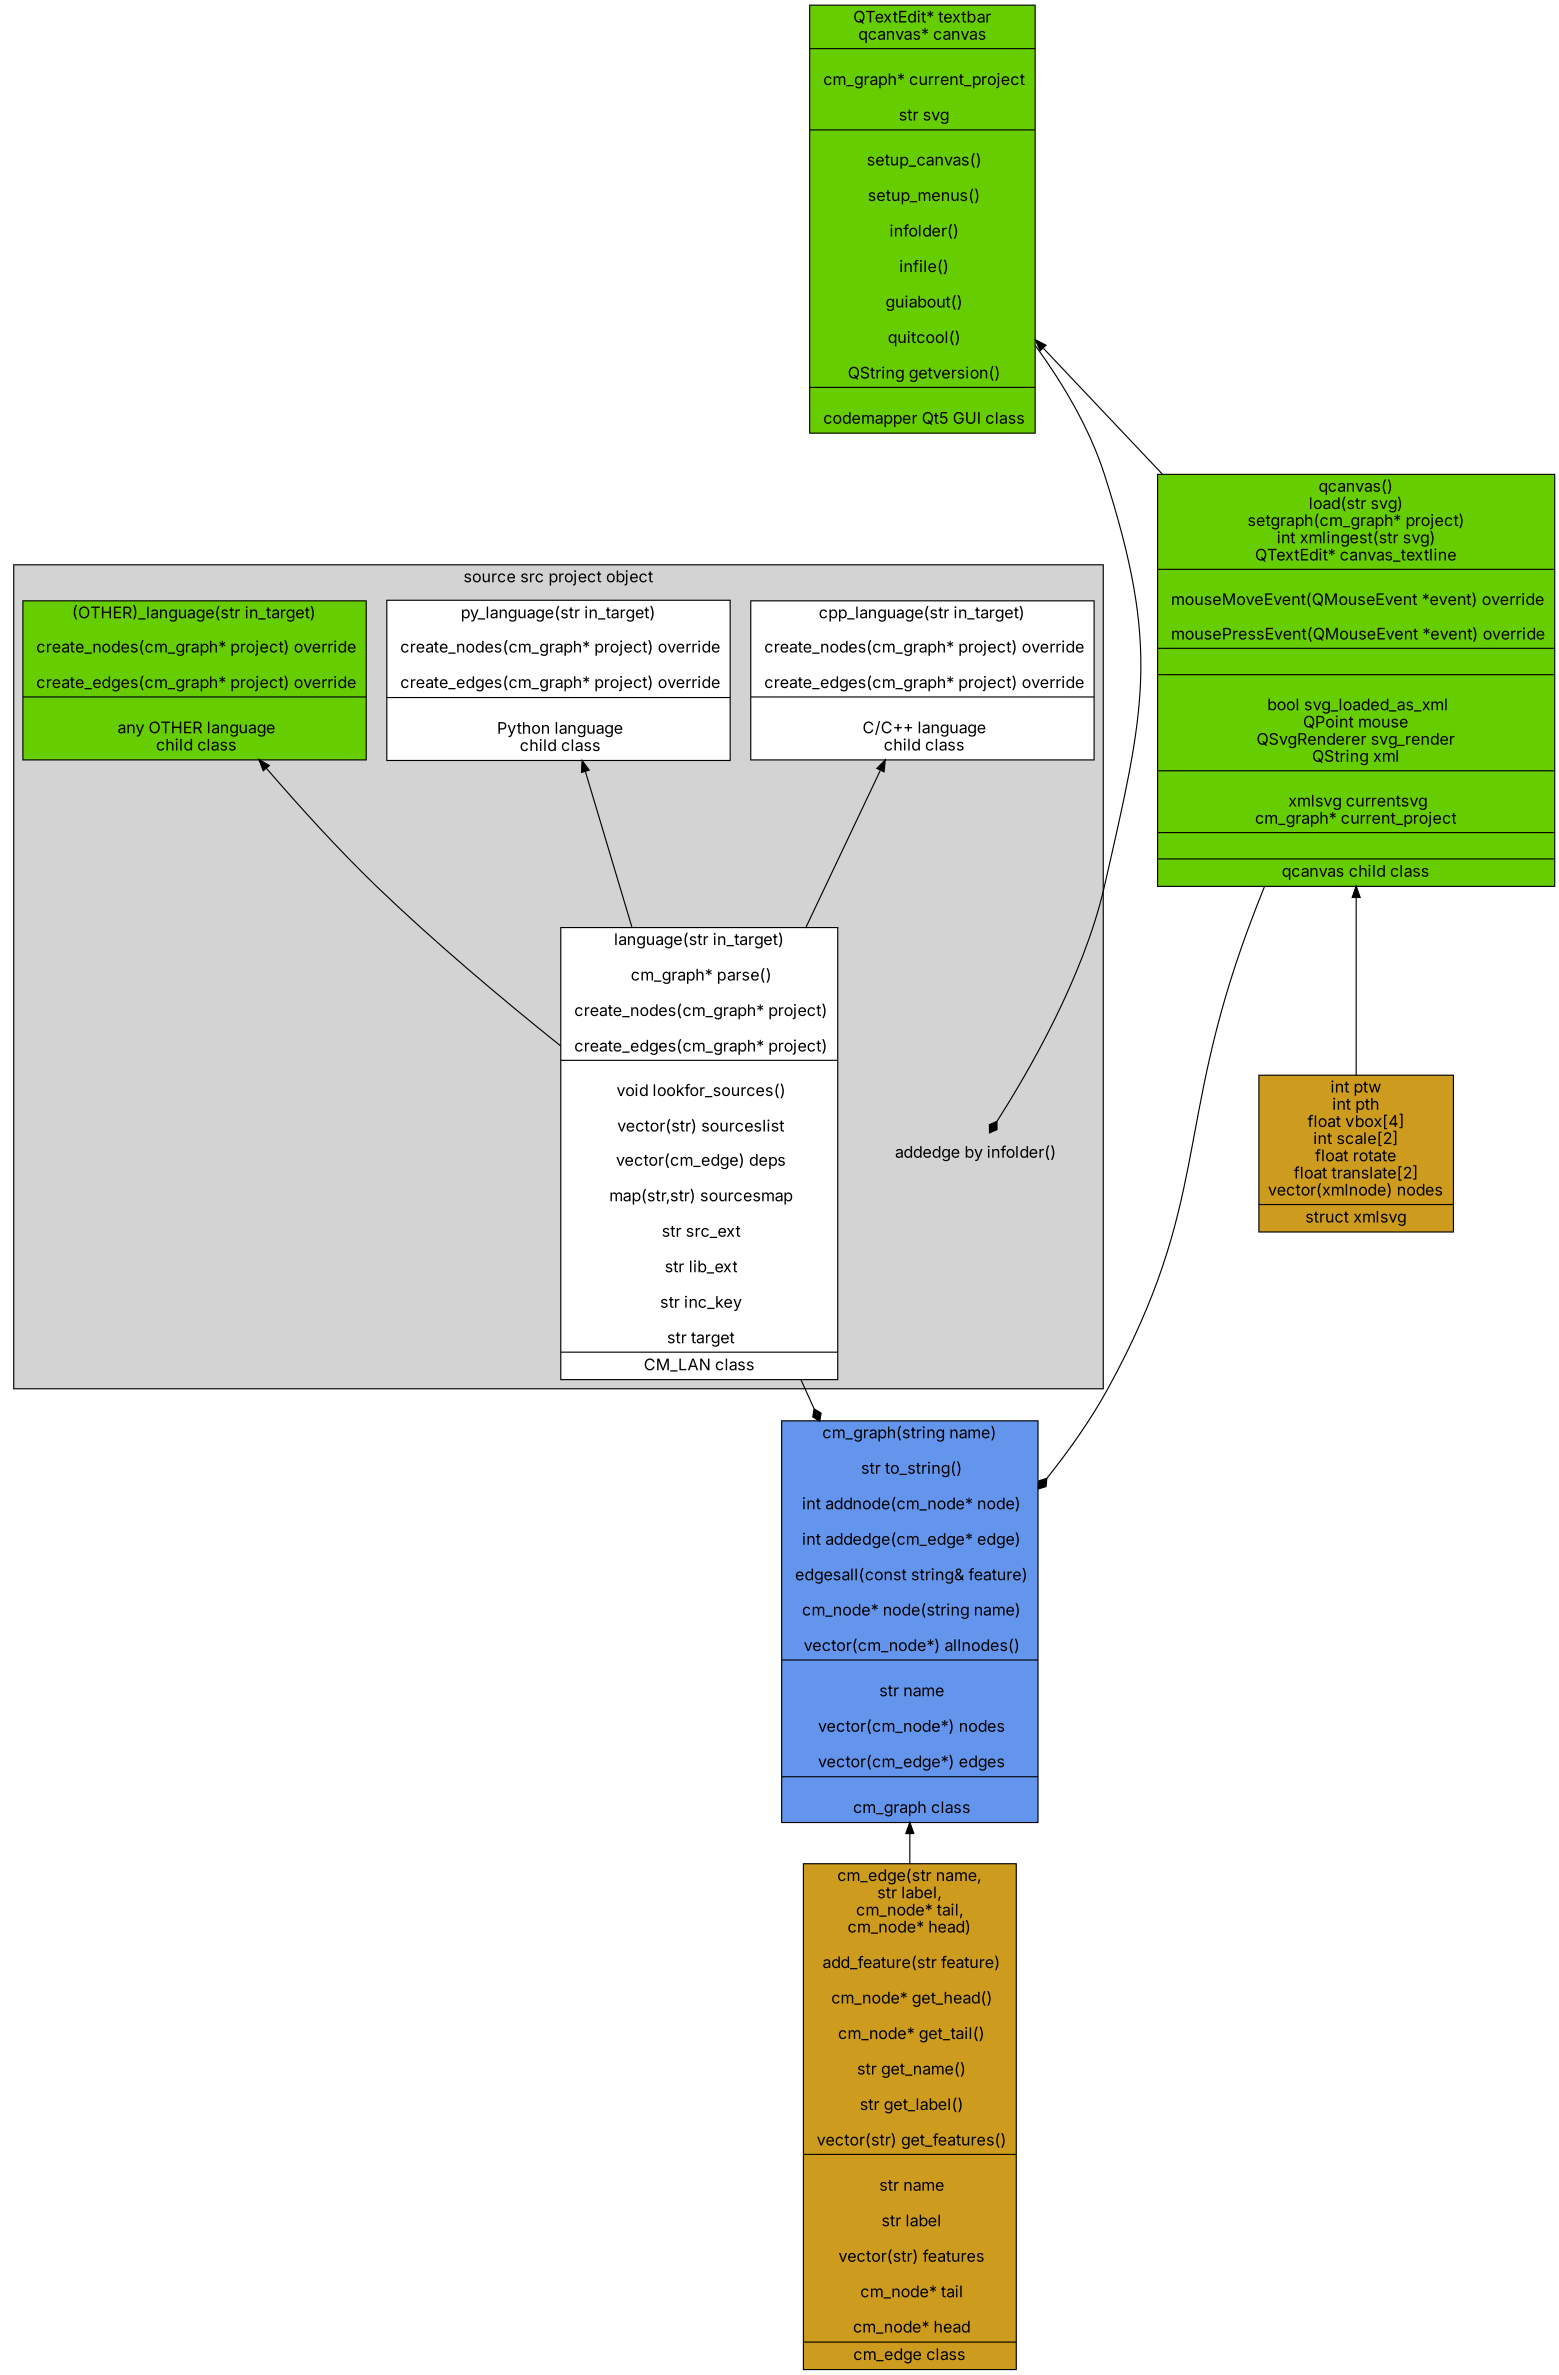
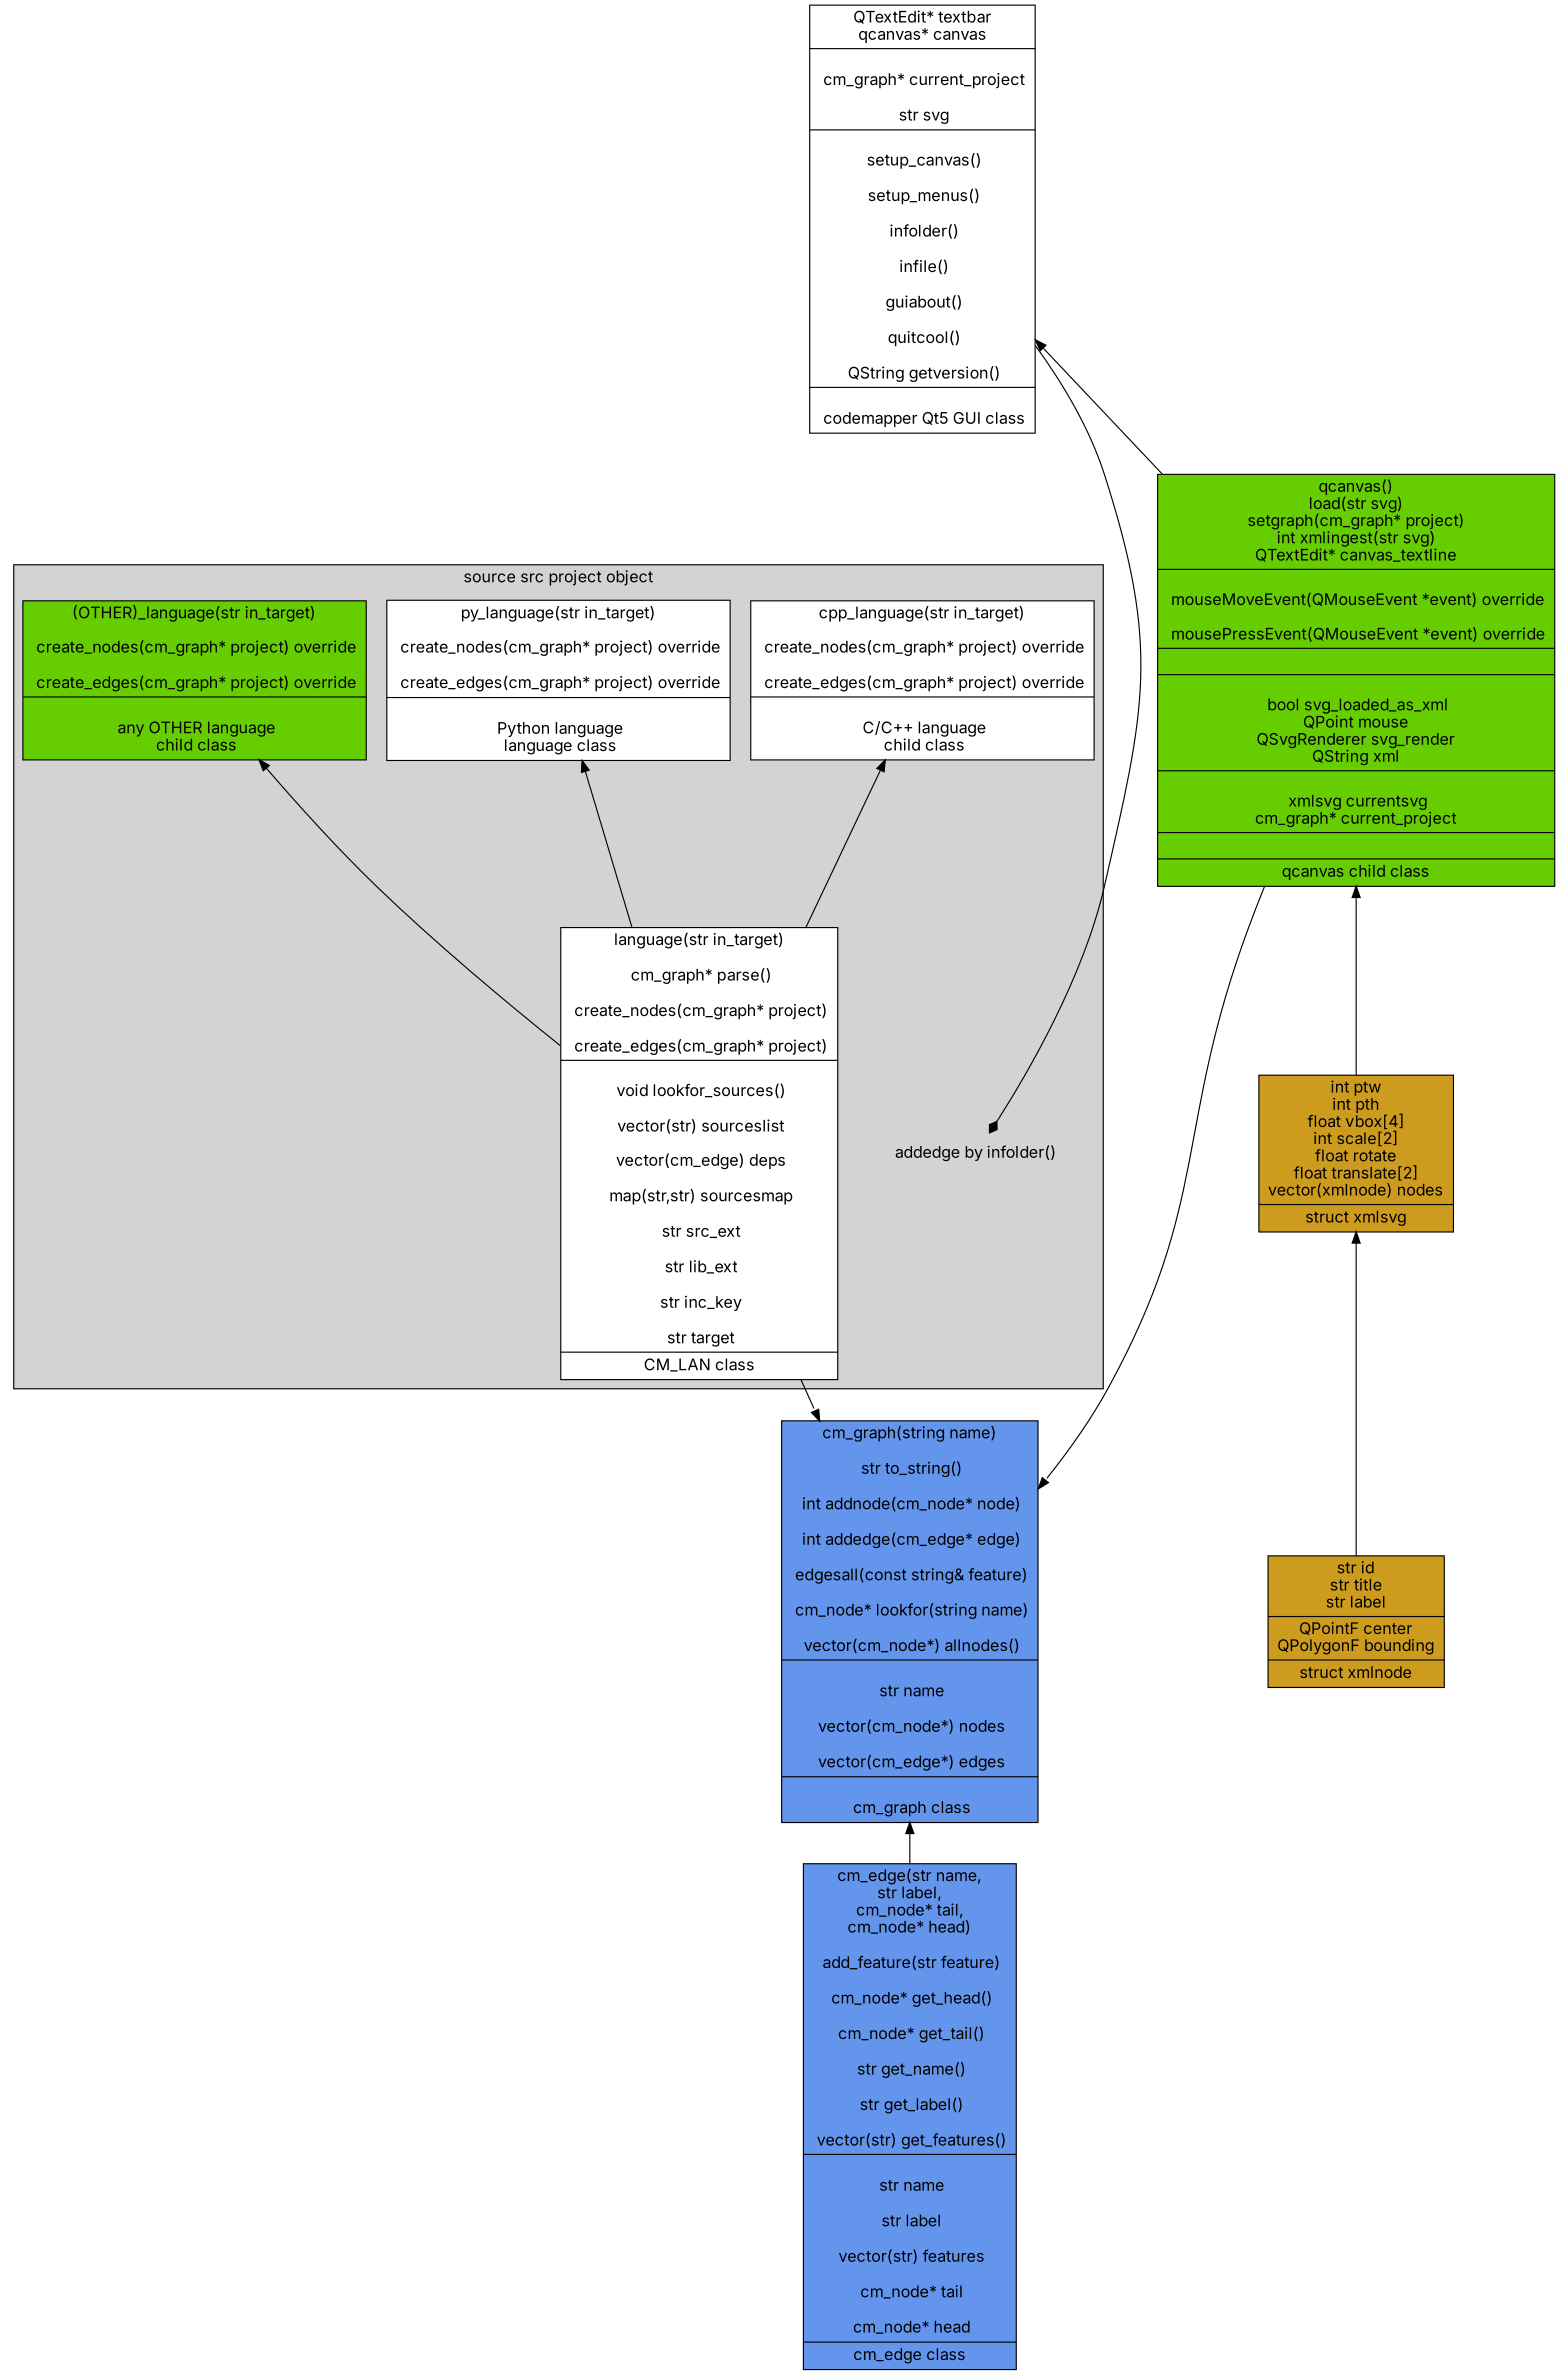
node "QTextEdit* textbar": fillcolor chartreuse3 -> white
node "py_language(str in_target)": text "child class" -> "language class"
edge "qcanvas()" -> "cm_graph(string name)": arrowhead diamond -> normal
edge "language(str in_target)" -> "cm_graph(string name)": arrowhead diamond -> normal
node "cm_graph(string name)": text "cm_node* node(string name)" -> "cm_node* lookfor(string name)"
node "str id": added
node "cm_edge(str name,": fillcolor goldenrod3 -> cornflowerblue
